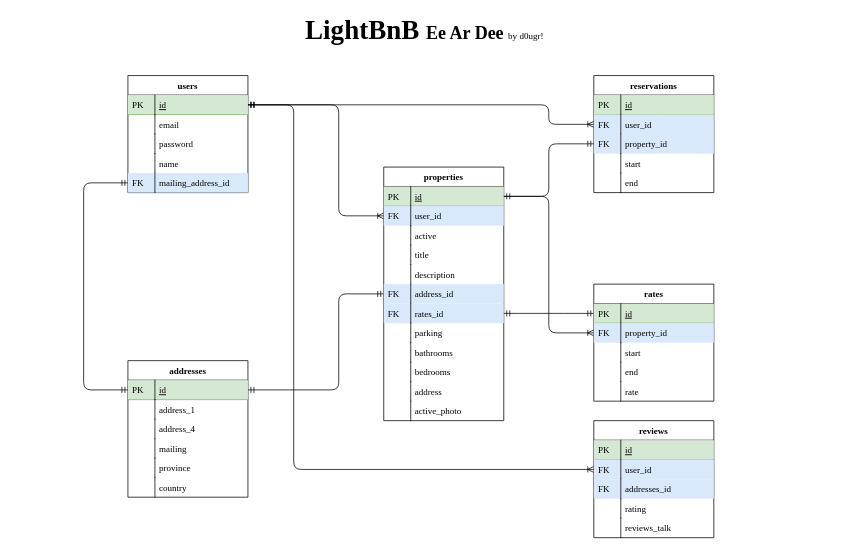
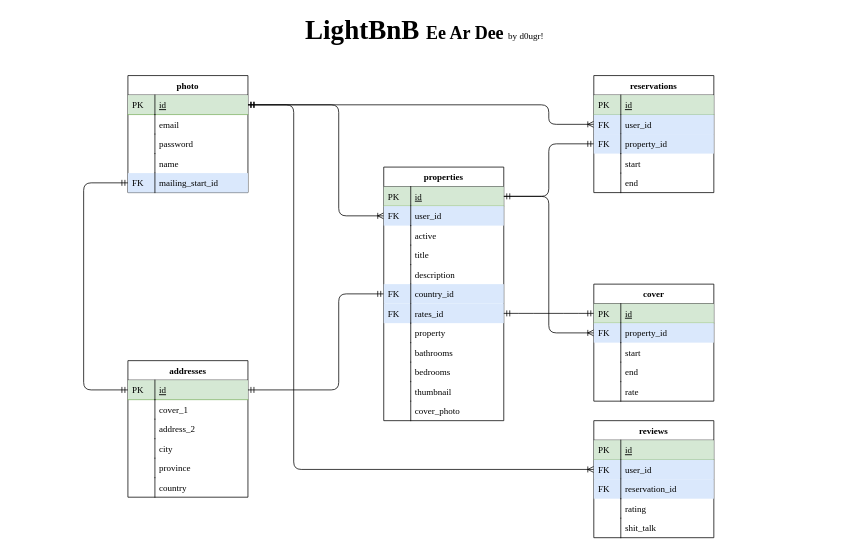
node "users": label "users" -> "photo"
node "mailing_address_id": label "mailing_address_id" -> "mailing_start_id"
node "address_id": label "address_id" -> "country_id"
node "rates": label "rates" -> "cover"
node "parking": label "parking" -> "property"
node "address": label "address" -> "thumbnail"
node "address_1": label "address_1" -> "cover_1"
node "active_photo": label "active_photo" -> "cover_photo"
node "address_4": label "address_4" -> "address_2"
node "mailing": label "mailing" -> "city"
node "addresses_id": label "addresses_id" -> "reservation_id"
node "reviews_talk": label "reviews_talk" -> "shit_talk"
